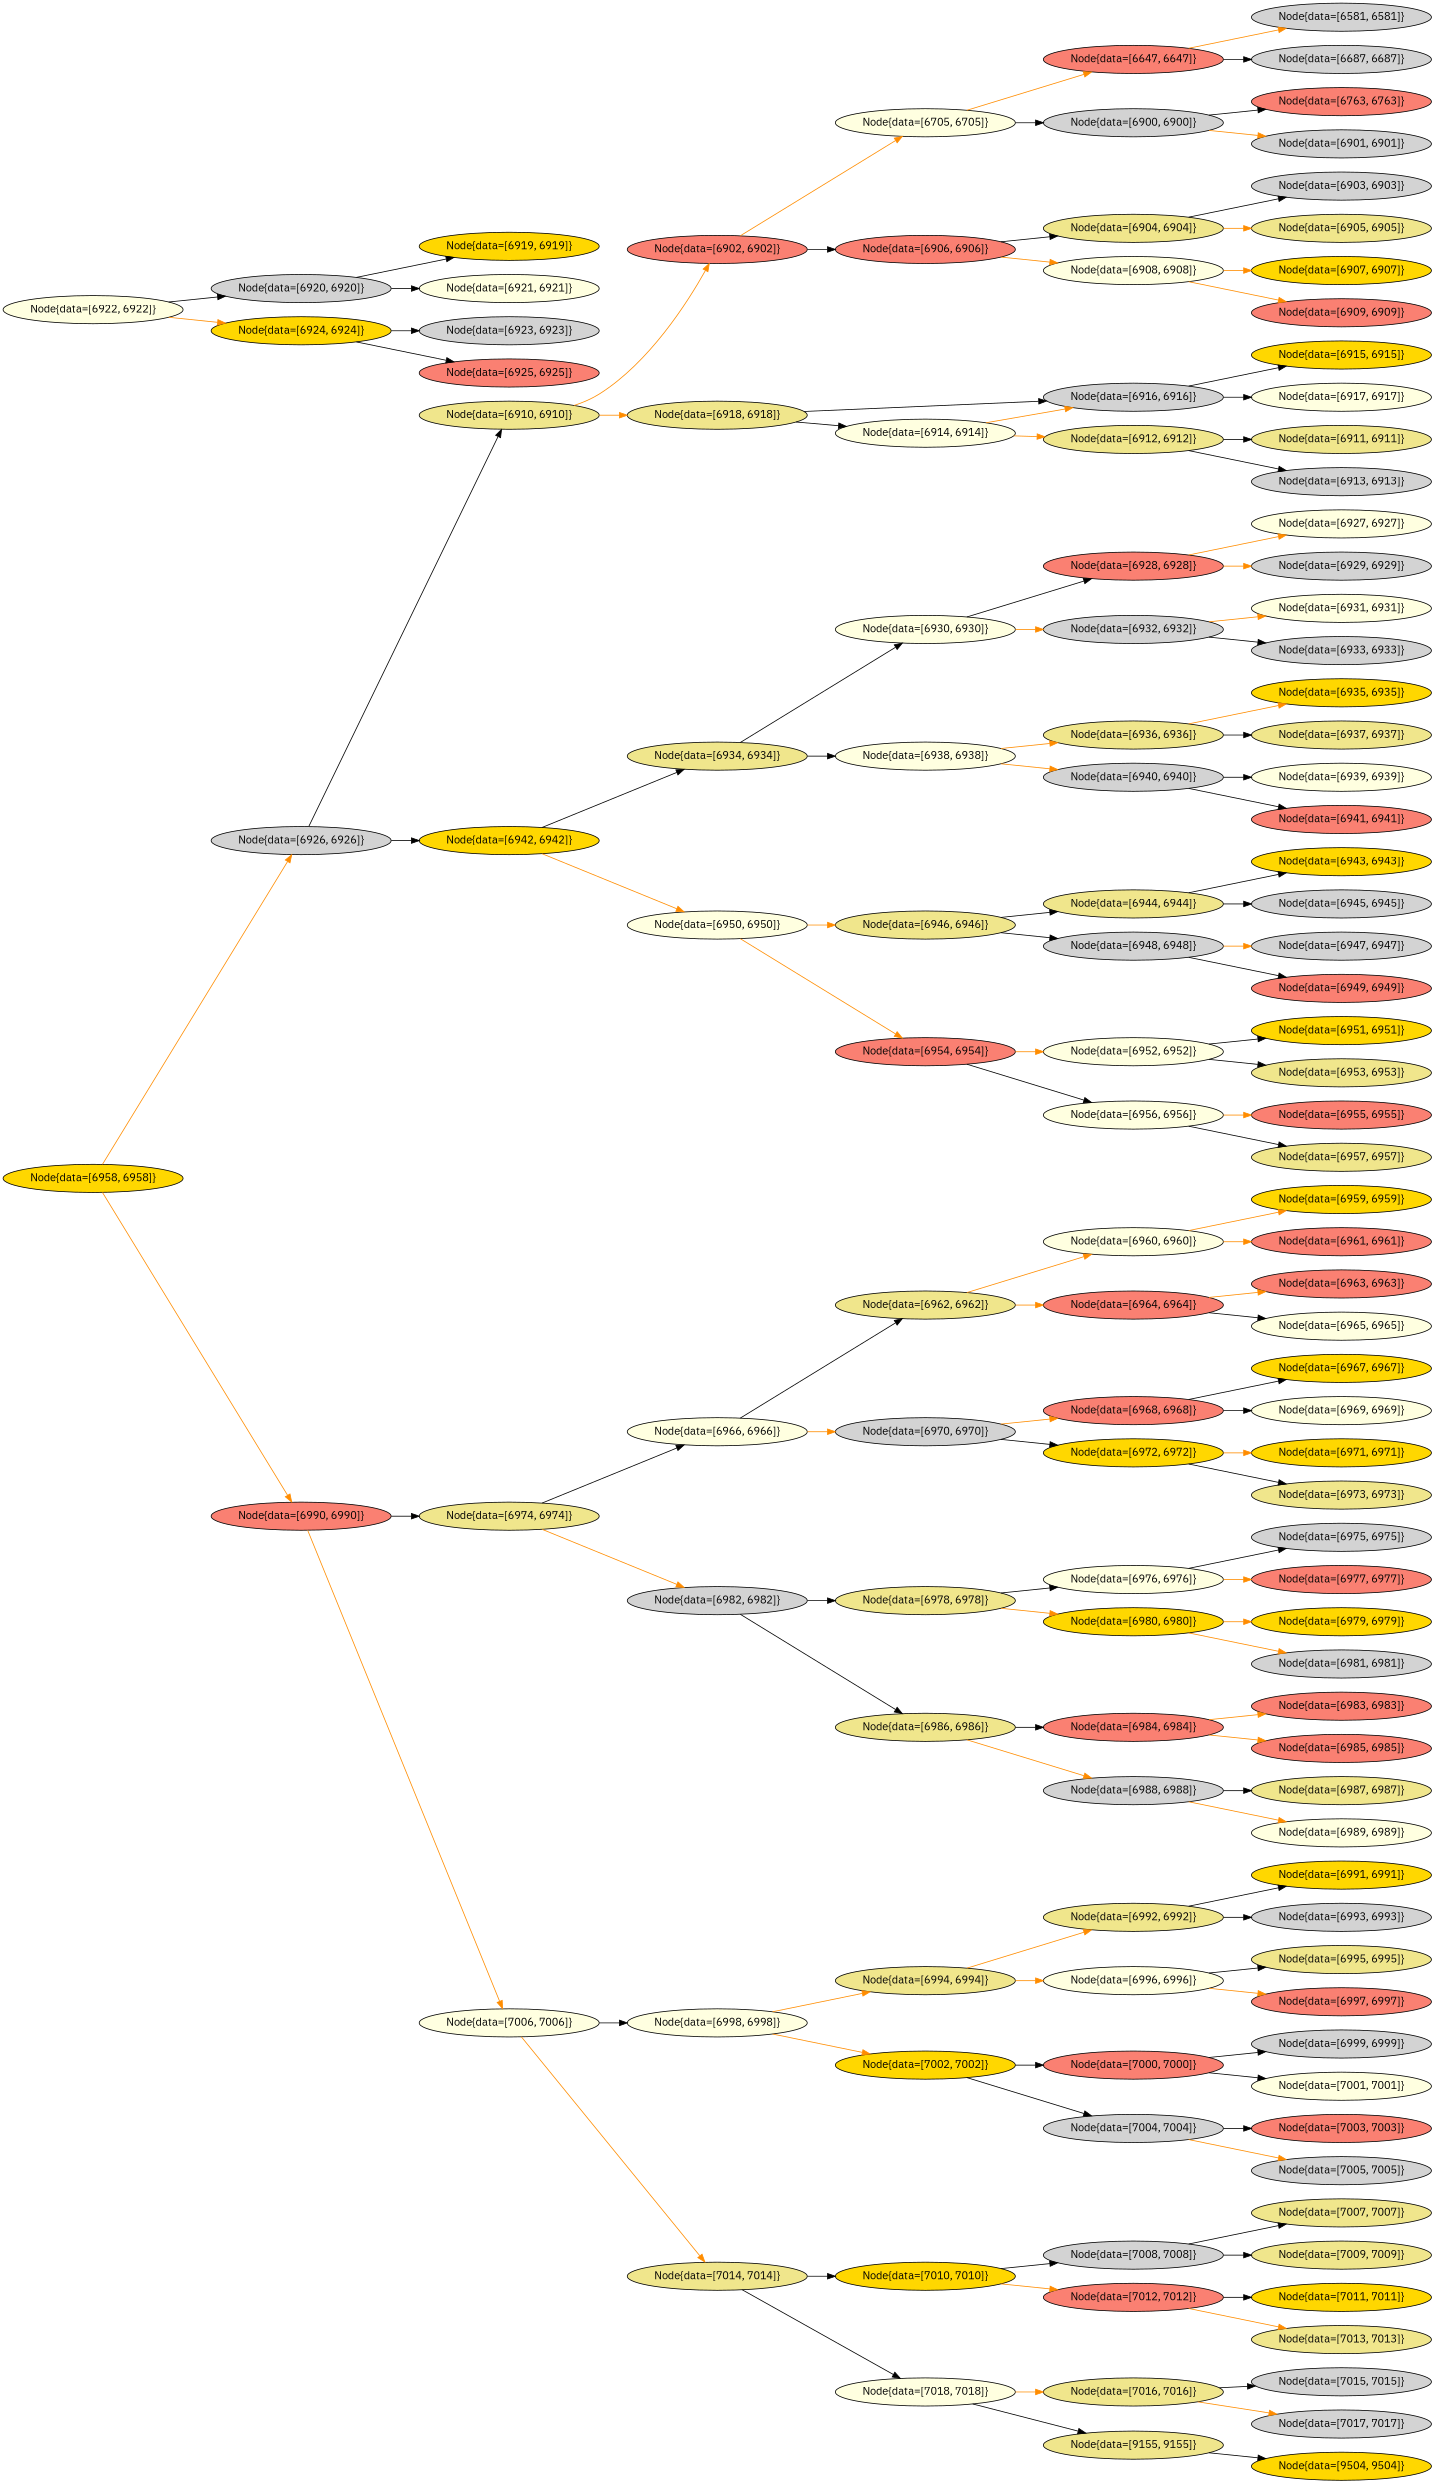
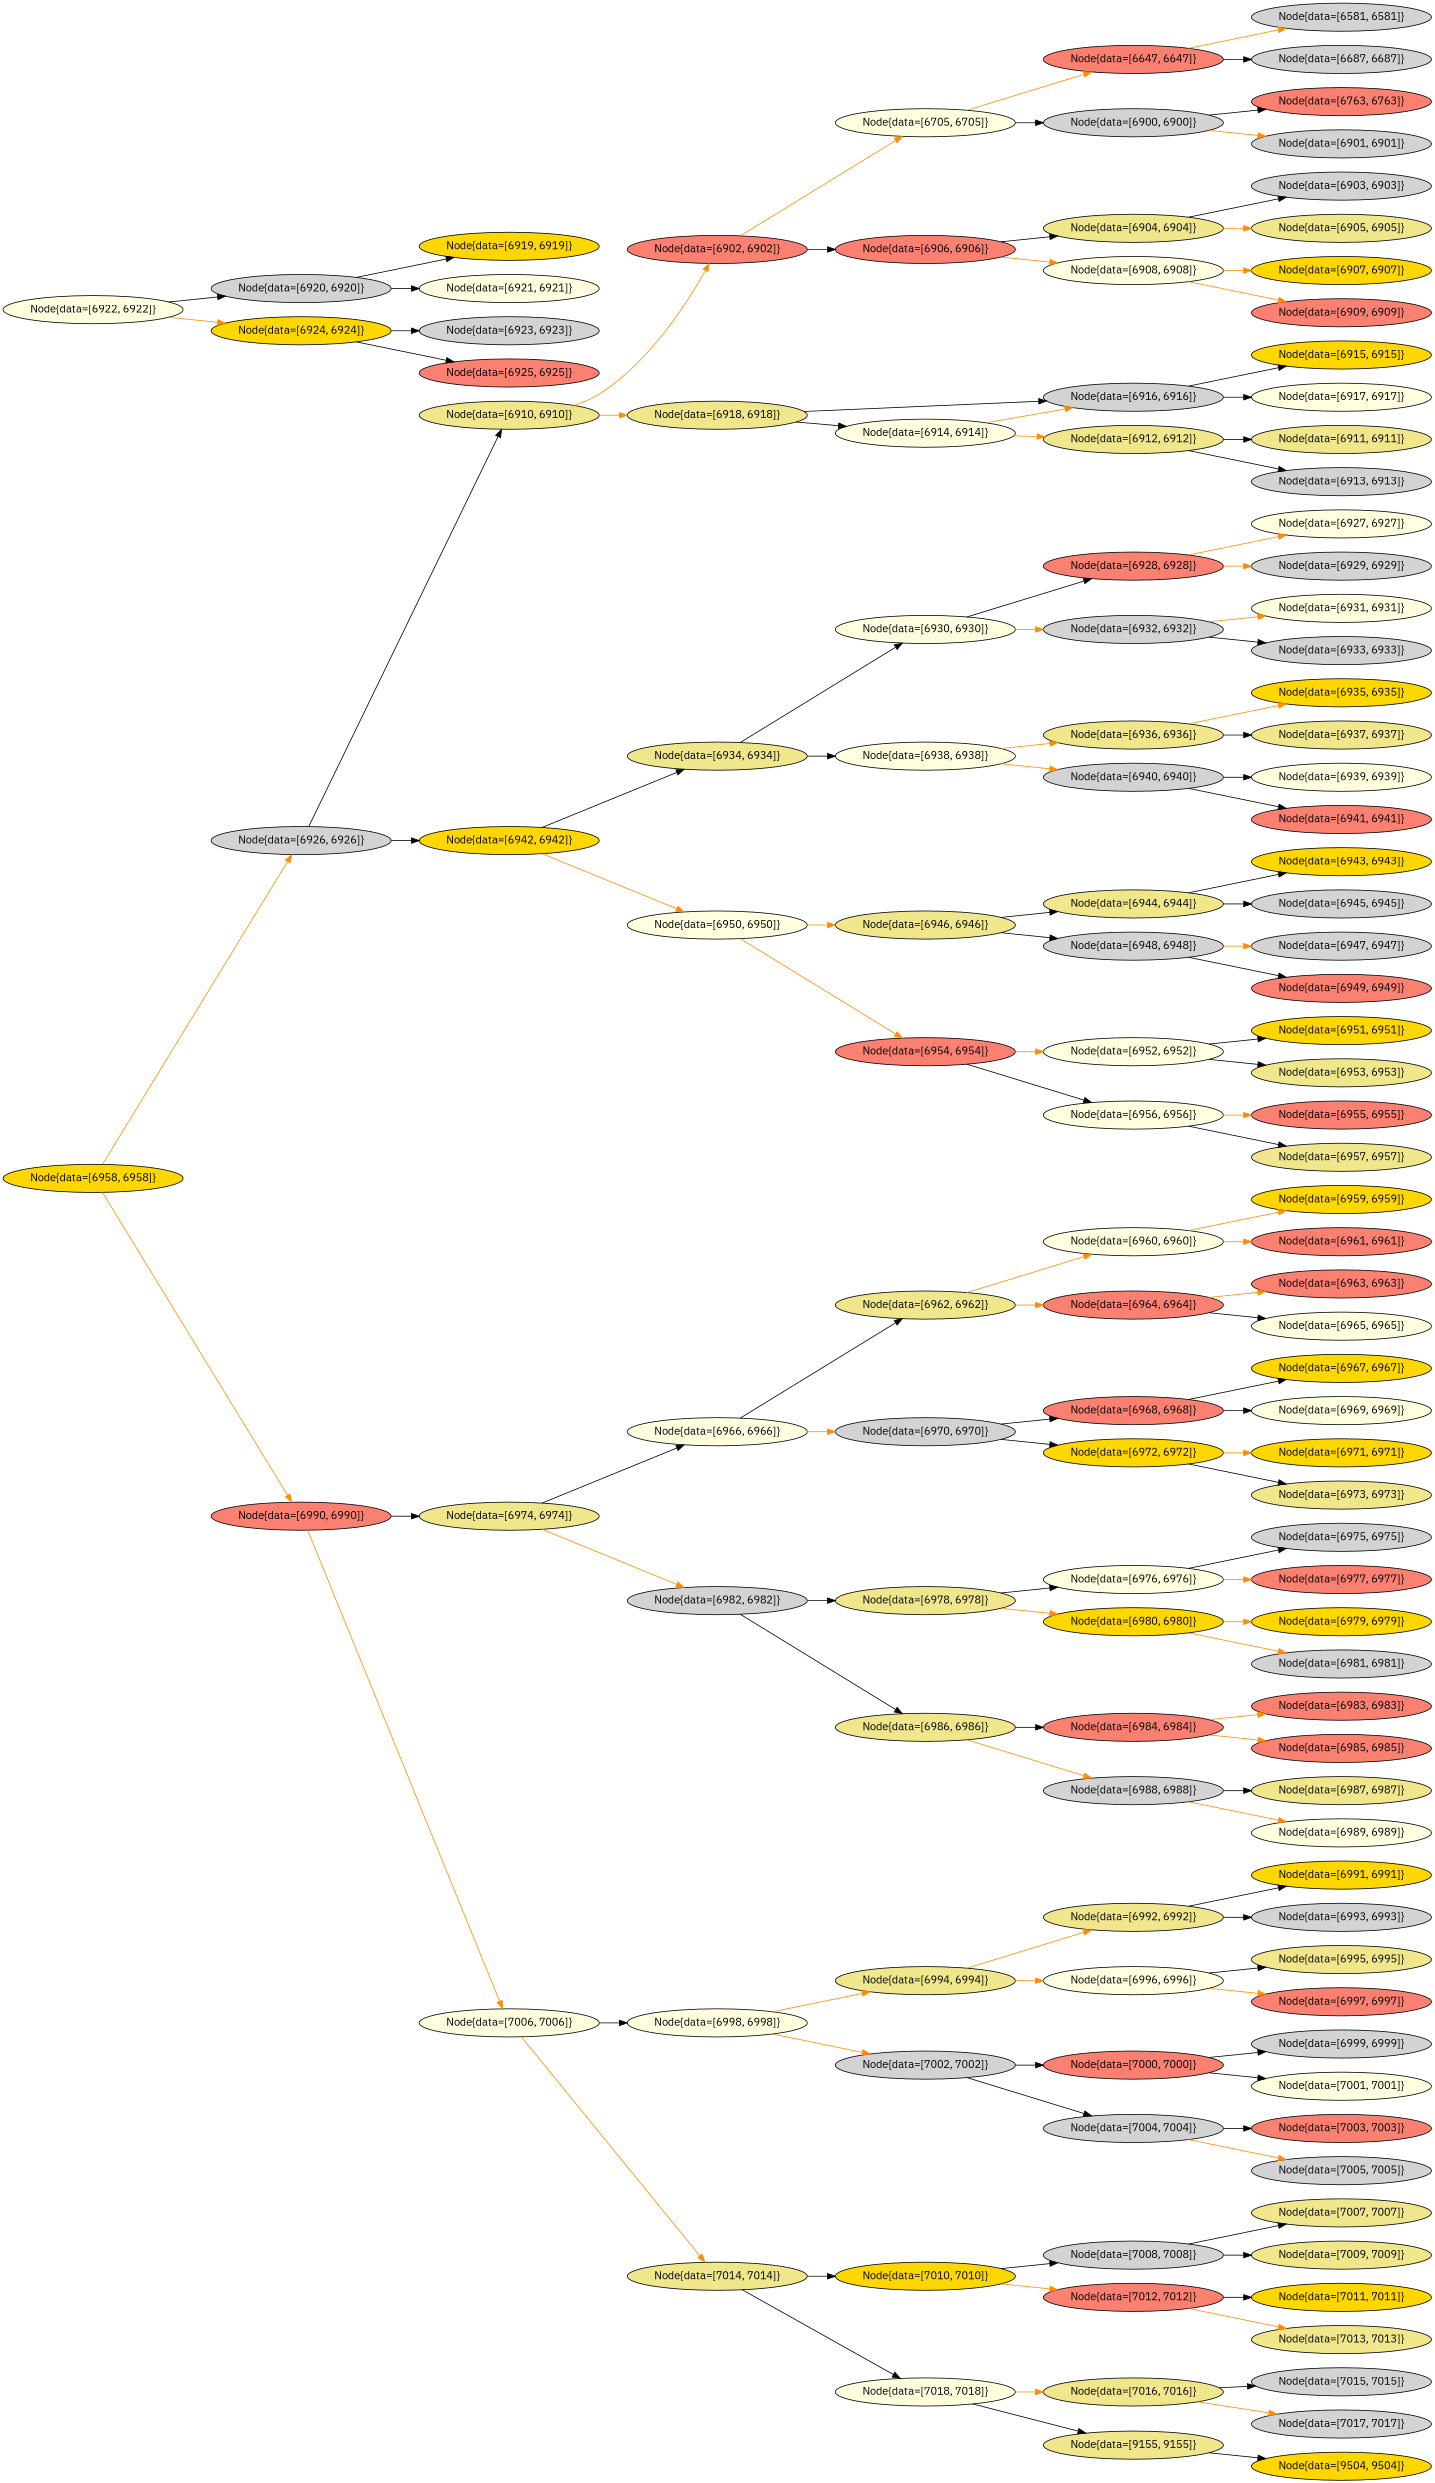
edge "Node{data=[6970, 6970]}" -> "Node{data=[6968, 6968]}": color darkorange -> black
node "Node{data=[7002, 7002]}": fillcolor gold -> lightgrey
